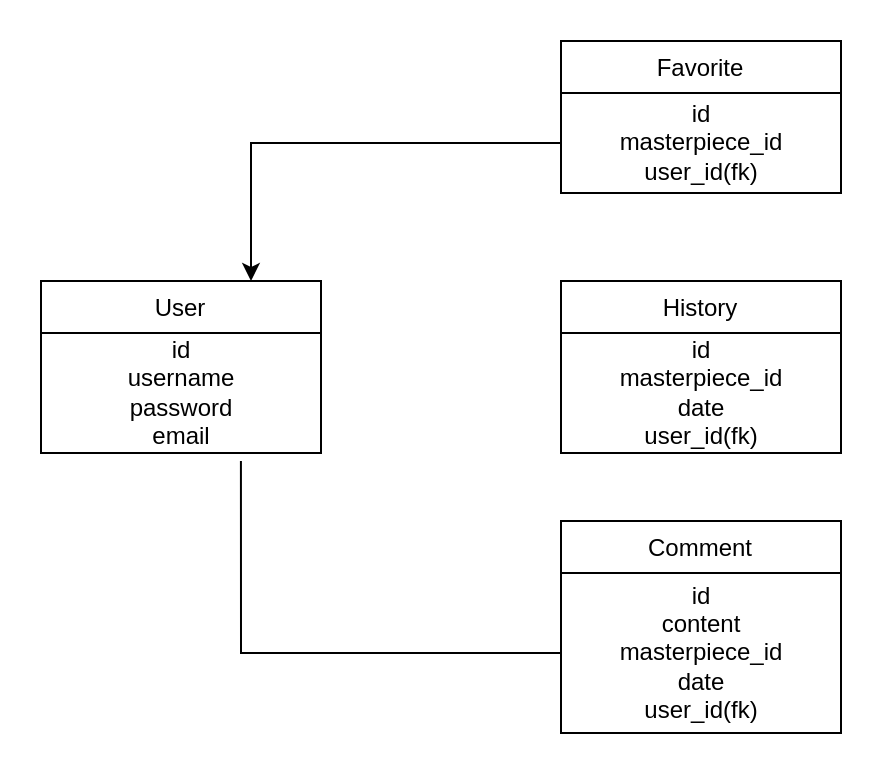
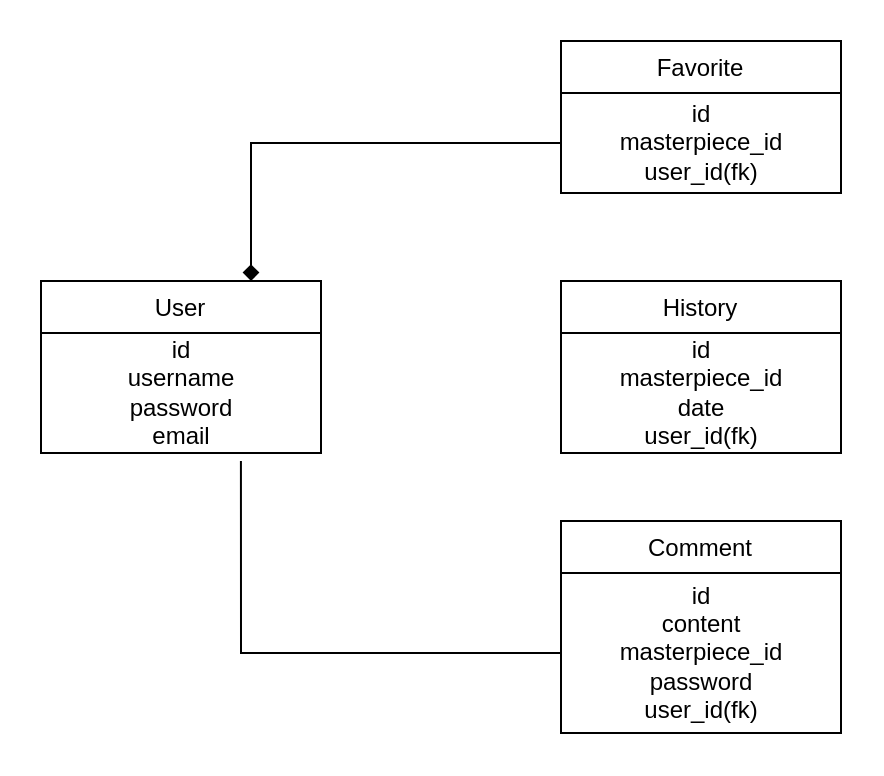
edge "id masterpiece_id user_id(fk)" -> "User": arrowhead classic -> diamond
node "id content masterpiece_id date user_id(fk)": label "id content masterpiece_id date user_id(fk)" -> "id content masterpiece_id password user_id(fk)"
